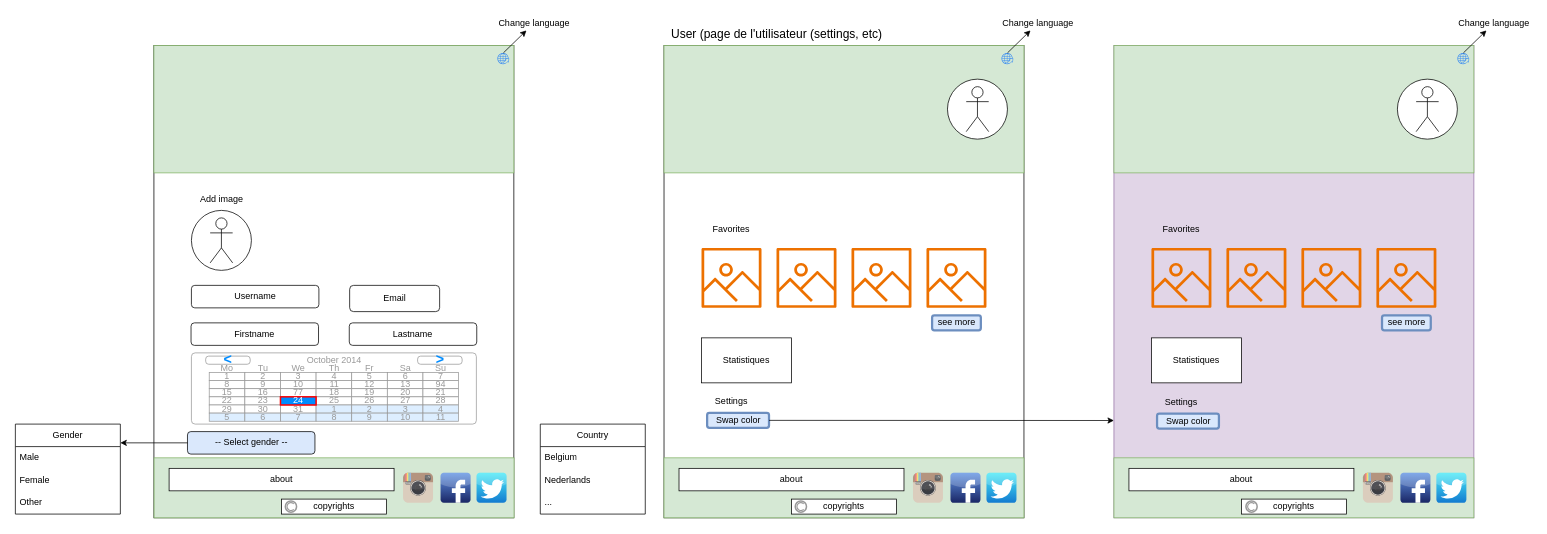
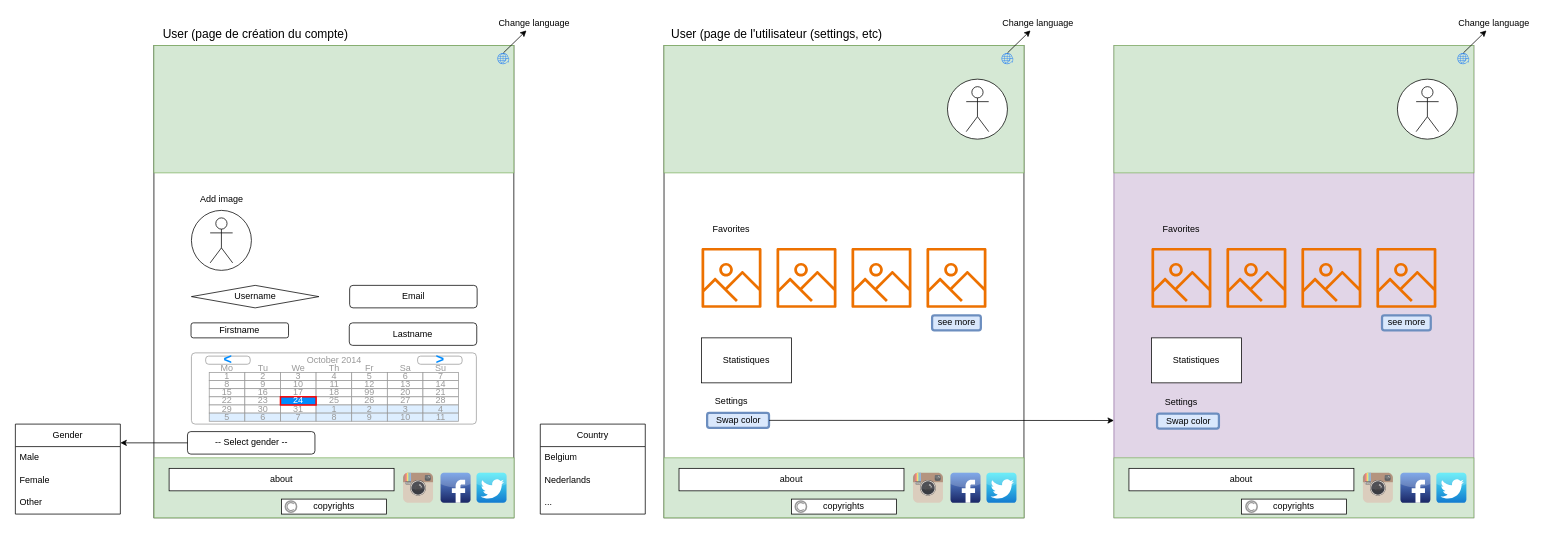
node "User (page de création du compte)": added
node "Username": shape rounded rectangle -> diamond
node "Email": size 90x26 -> 128x23
node "Firstname": size 128x23 -> 98x15
node "94": label "94" -> "14"
node "77": label "77" -> "17"
node "19": label "19" -> "99"
node "-- Select gender --": fillcolor #dae8fc -> #ffffff
